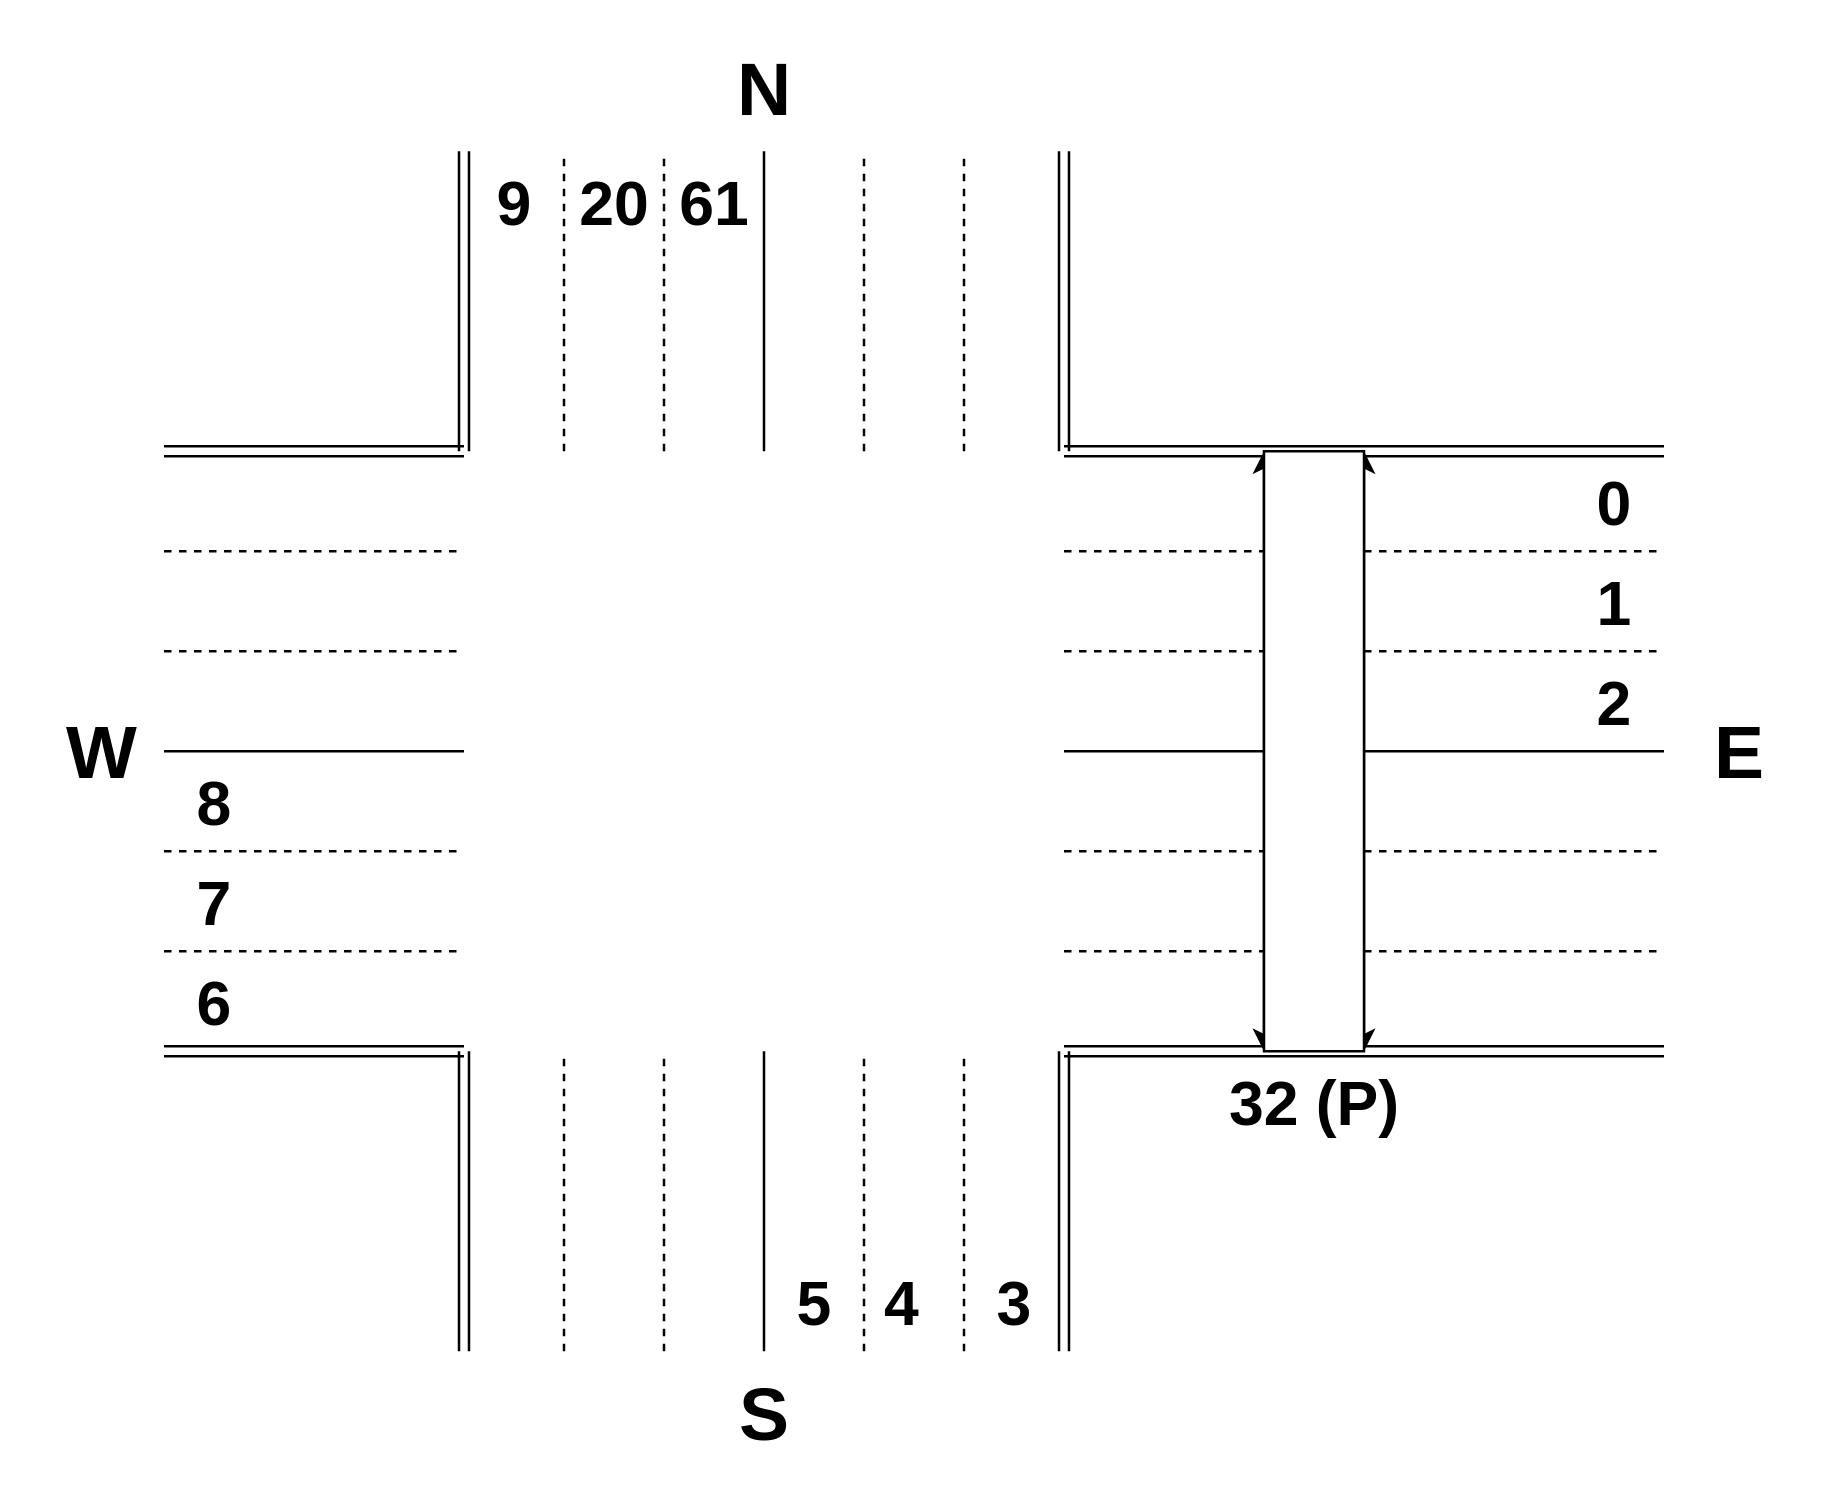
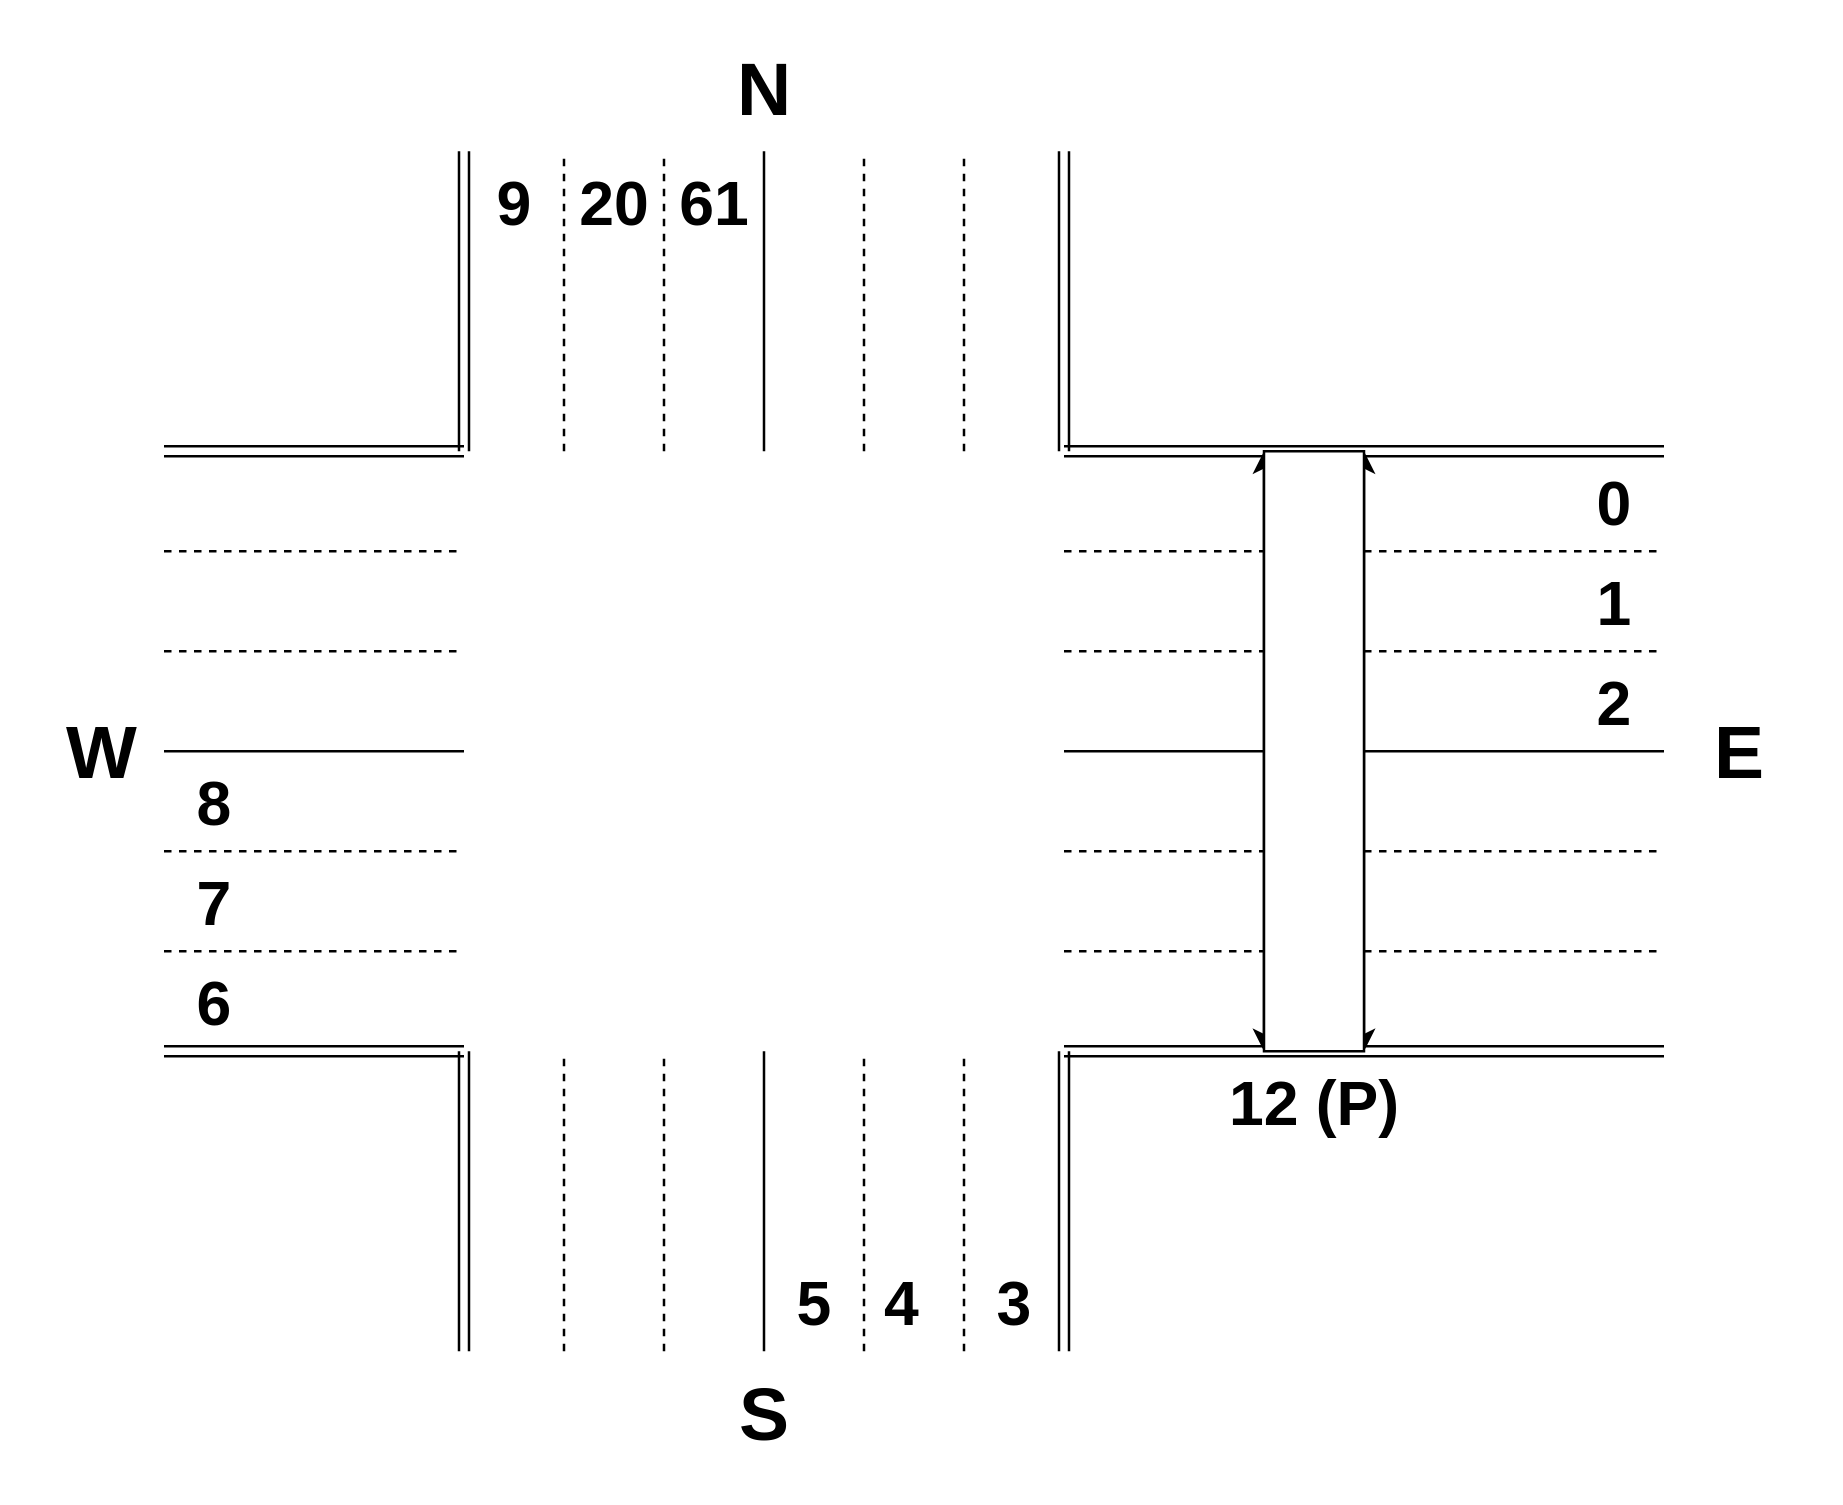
node "32 (P)": label "32 (P)" -> "12 (P)"
